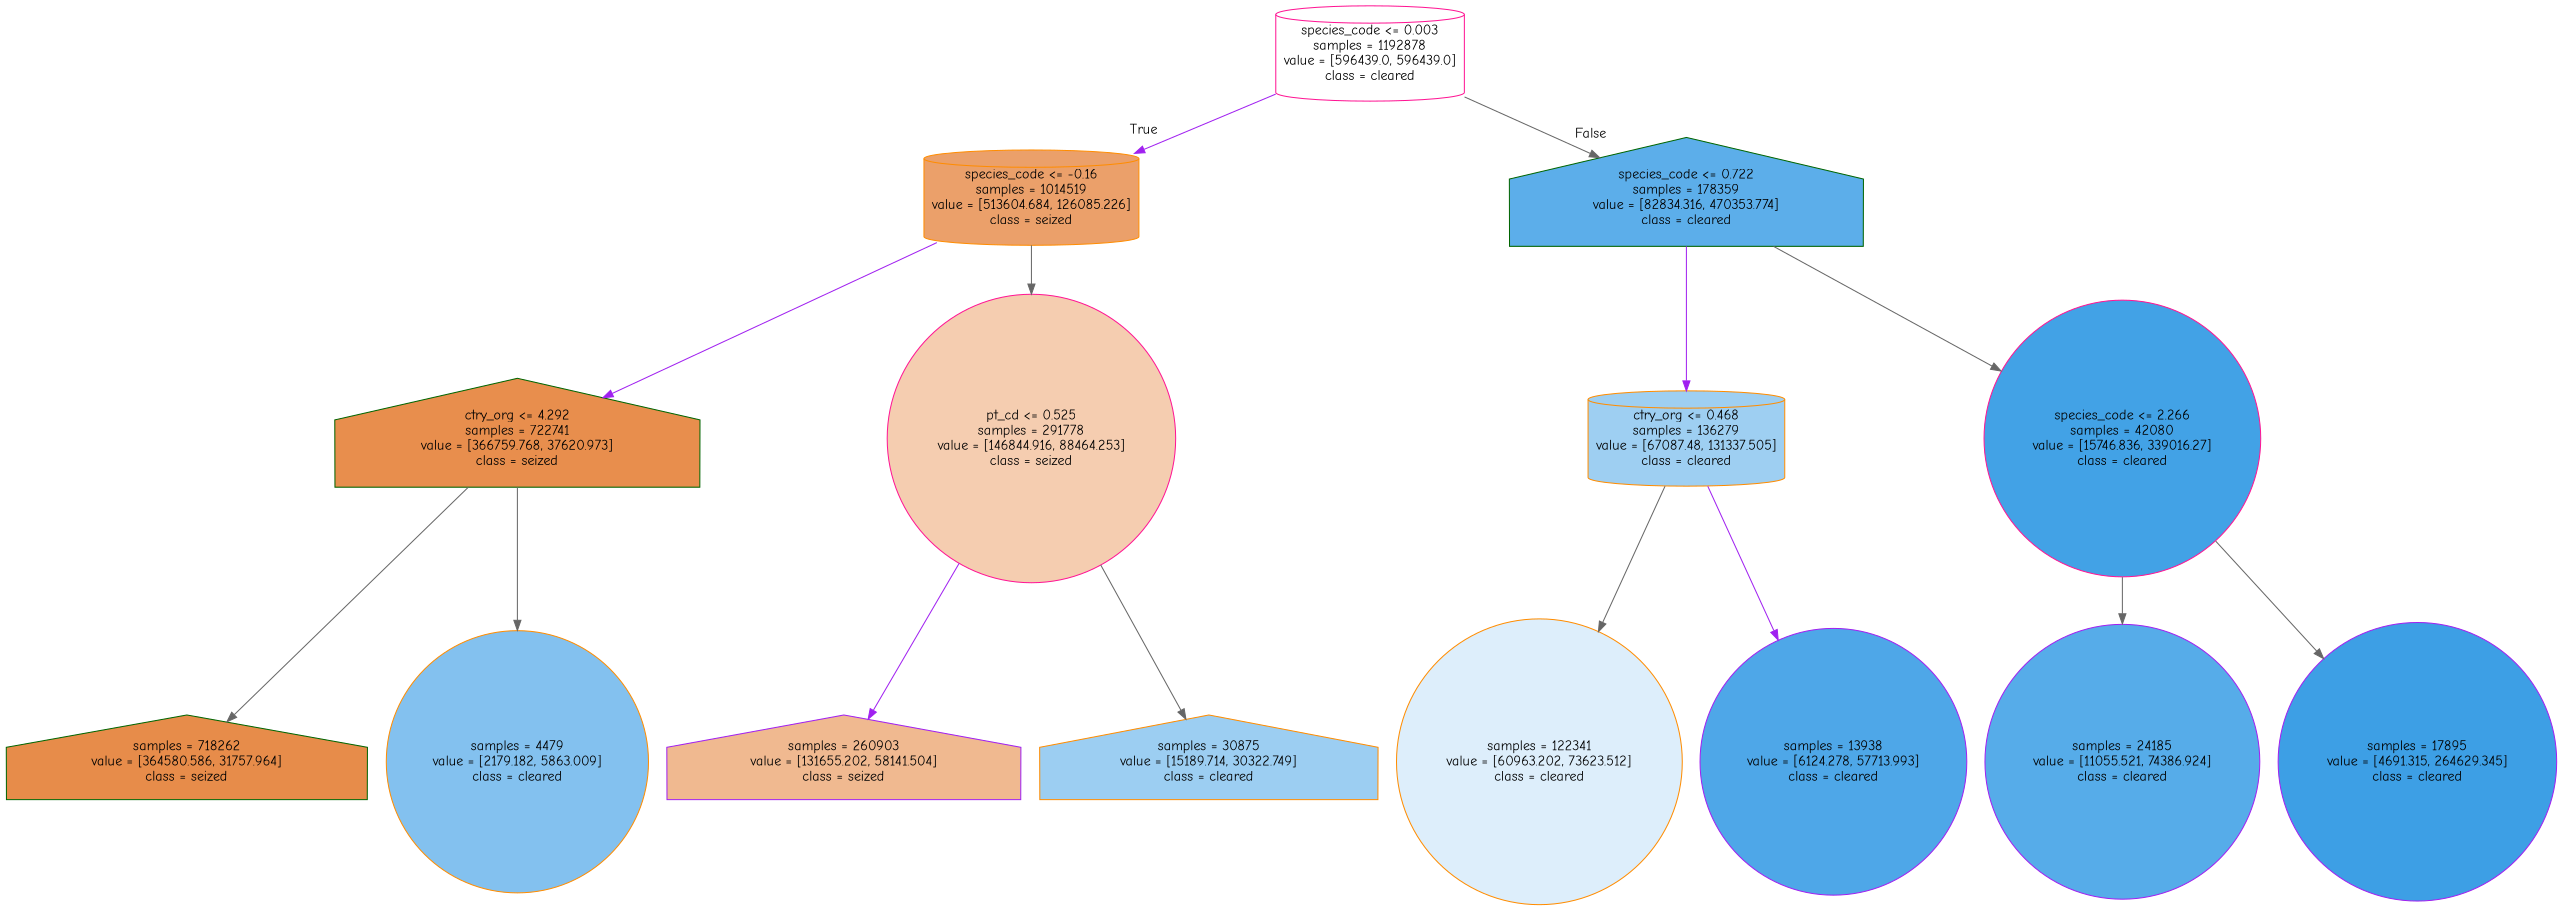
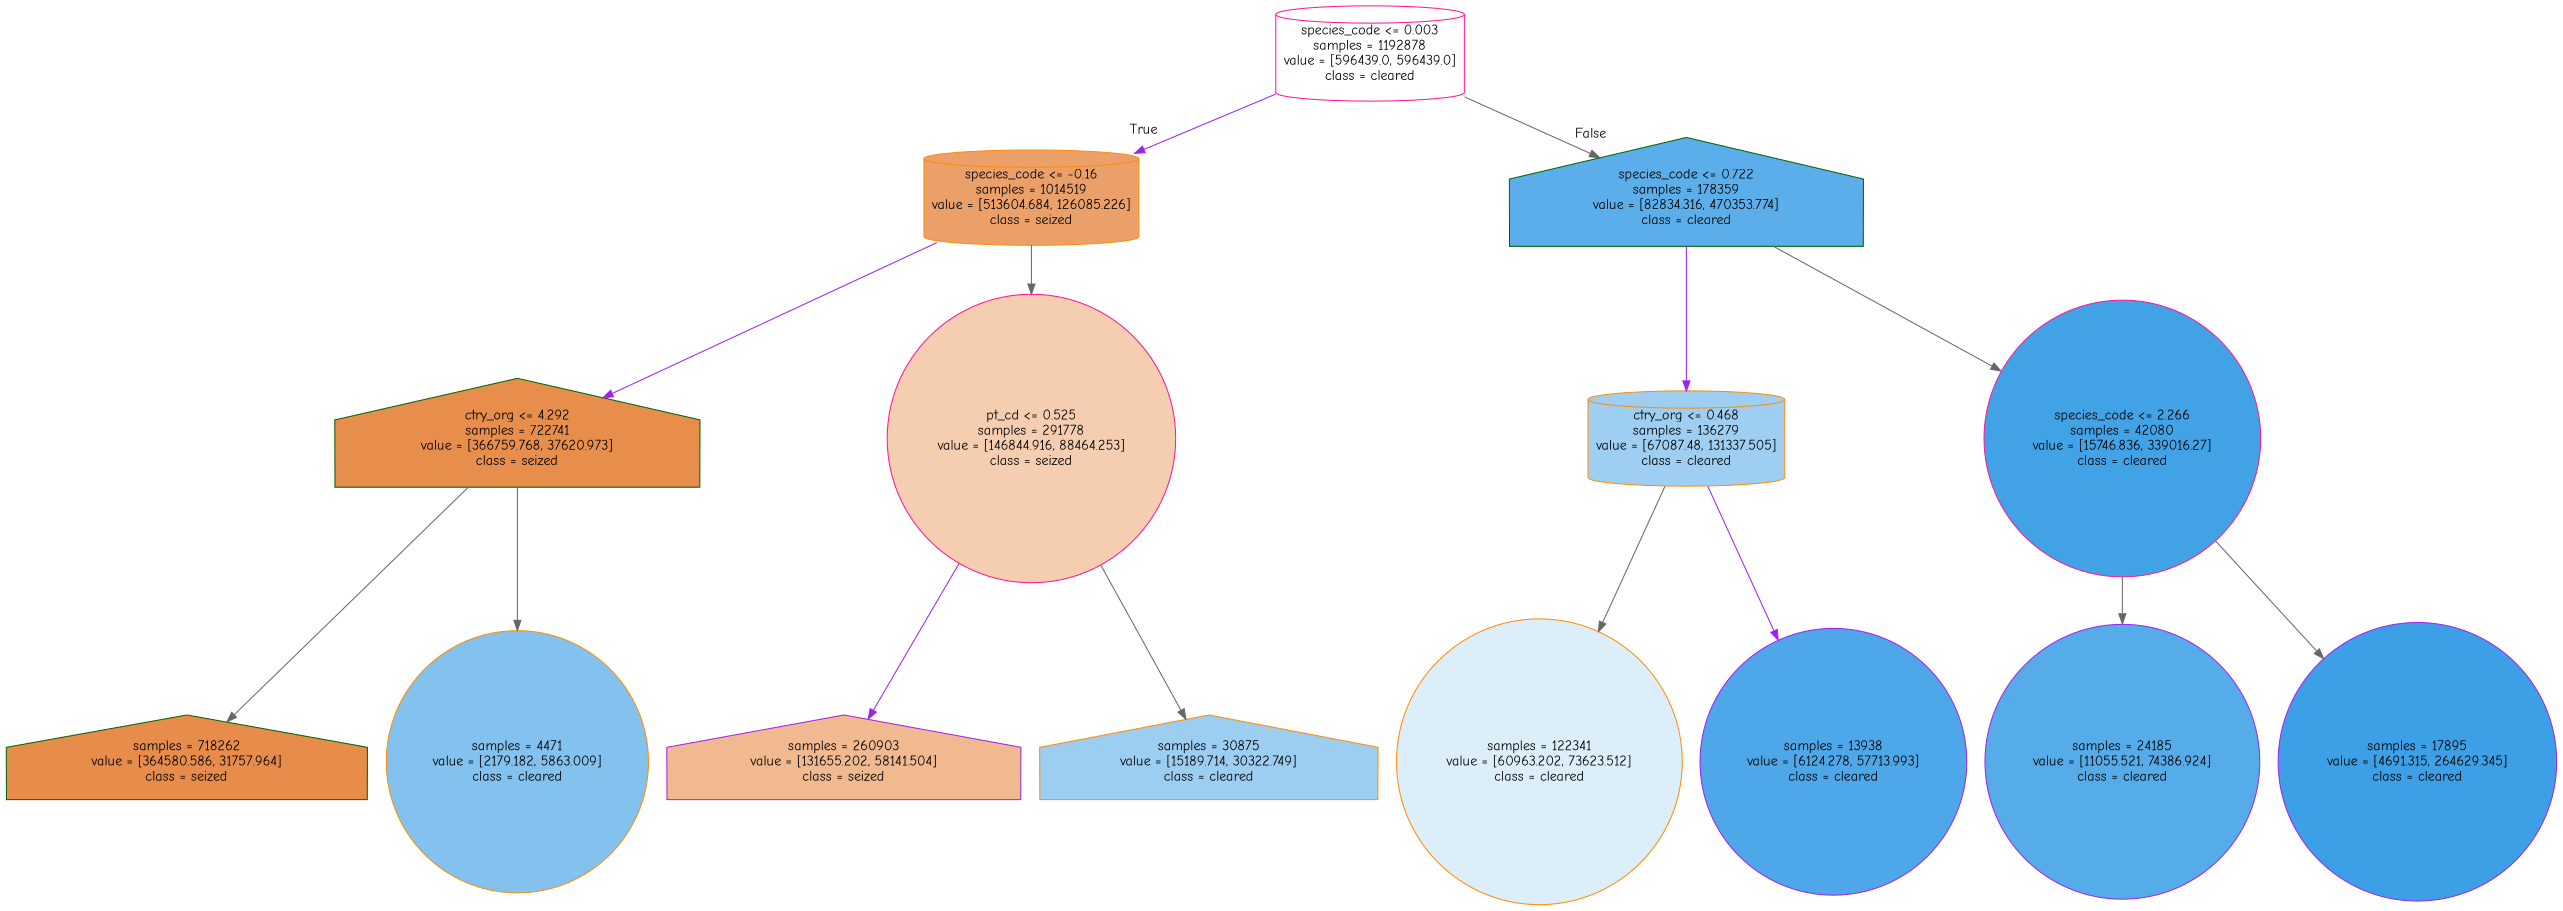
node "samples = 4479 value = [2179.182, 5863.009] class = cleared": label "samples = 4479 value = [2179.182, 5863.009] class = cleared" -> "samples = 4471 value = [2179.182, 5863.009] class = cleared"
